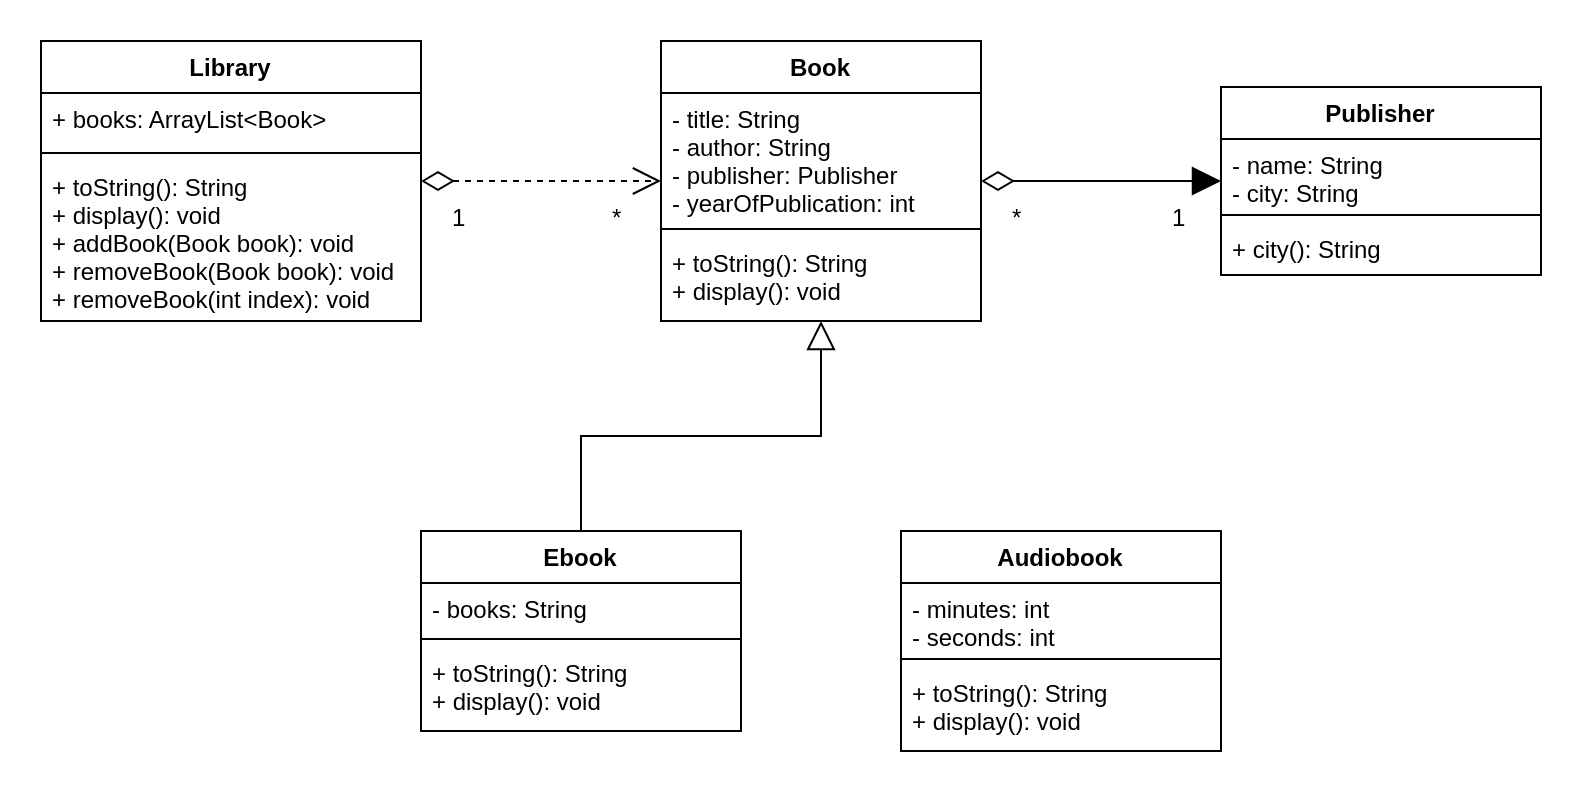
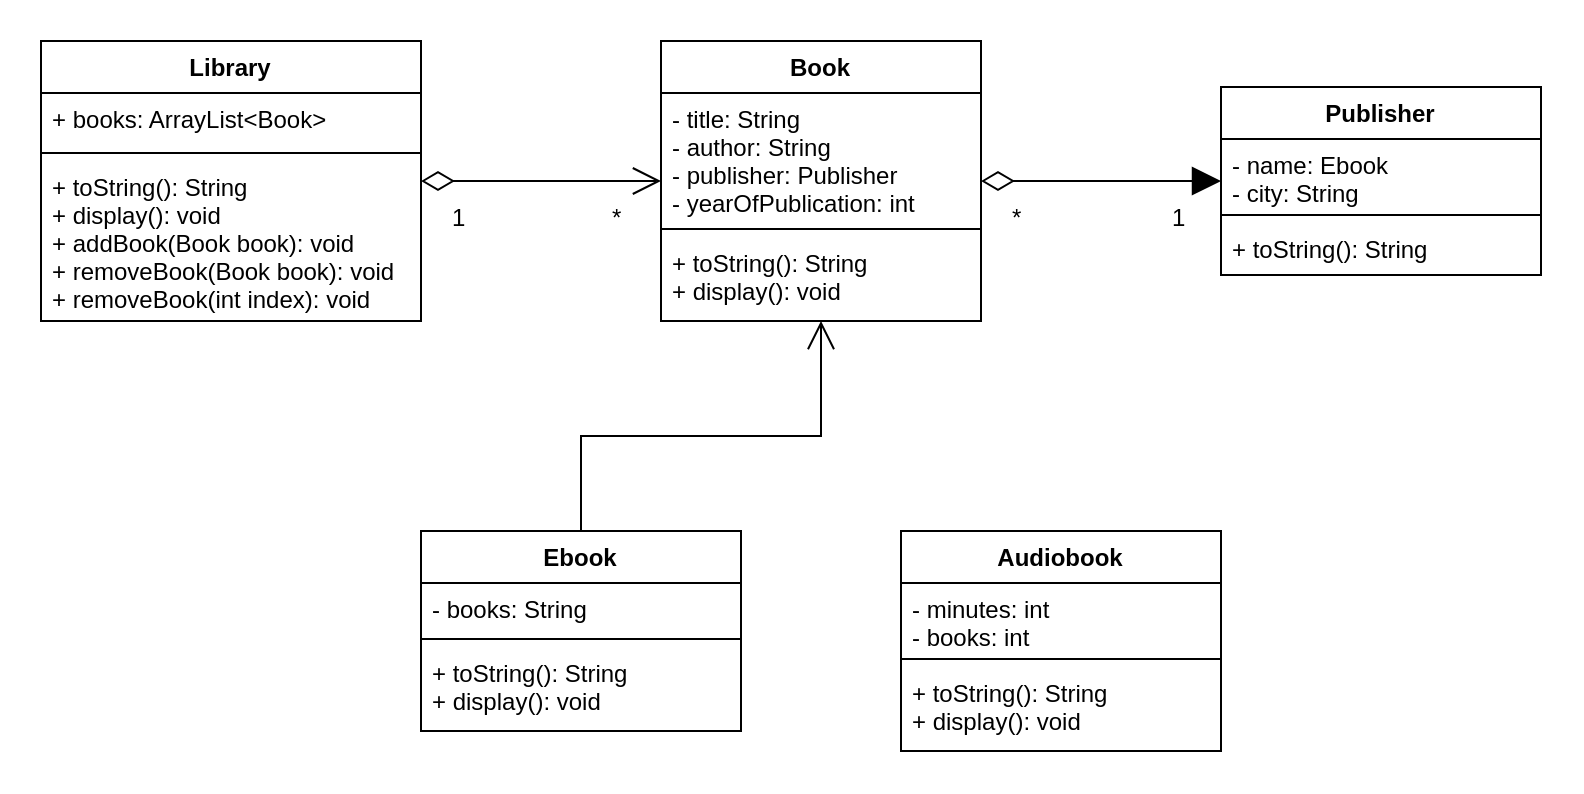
node "- name: String - city: String": label "- name: String - city: String" -> "- name: Ebook - city: String"
edge "Library" -- "Book": style dashed -> solid
node "+ city(): String": label "+ city(): String" -> "+ toString(): String"
edge "Ebook" -> "Book": arrowhead block -> open
node "- minutes: int - seconds: int": label "- minutes: int - seconds: int" -> "- minutes: int - books: int"
